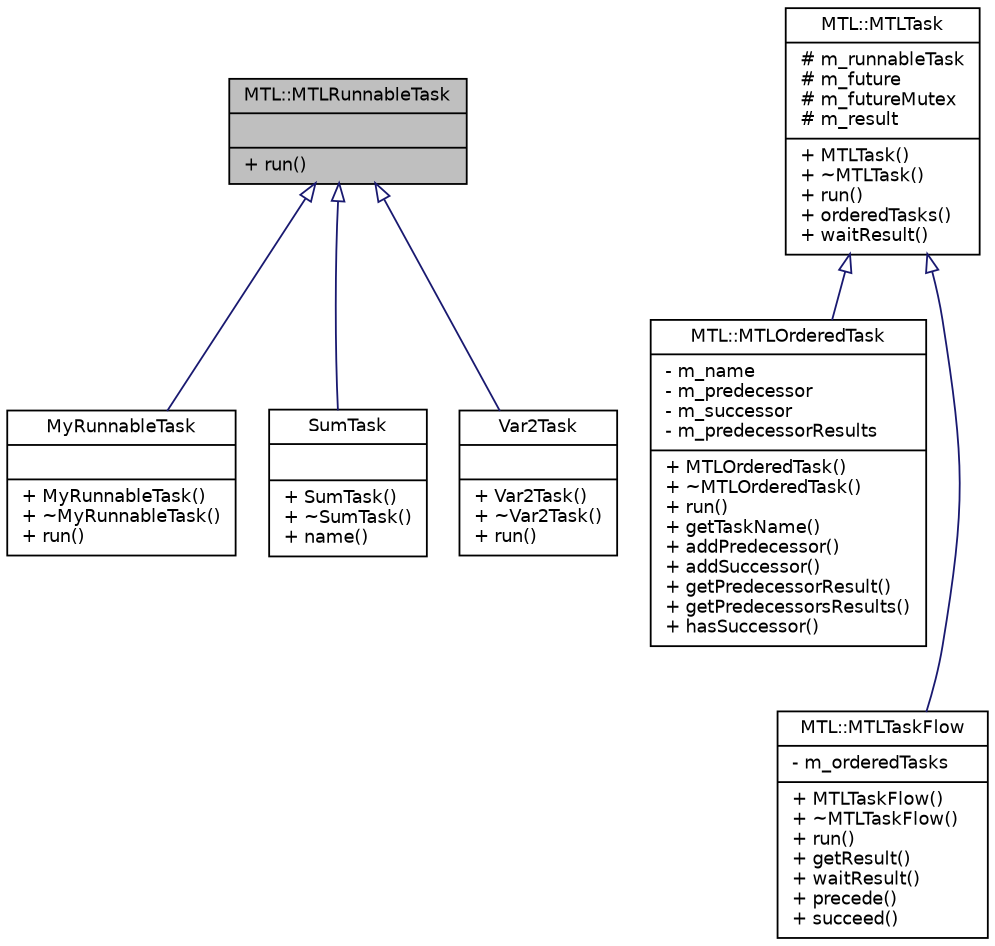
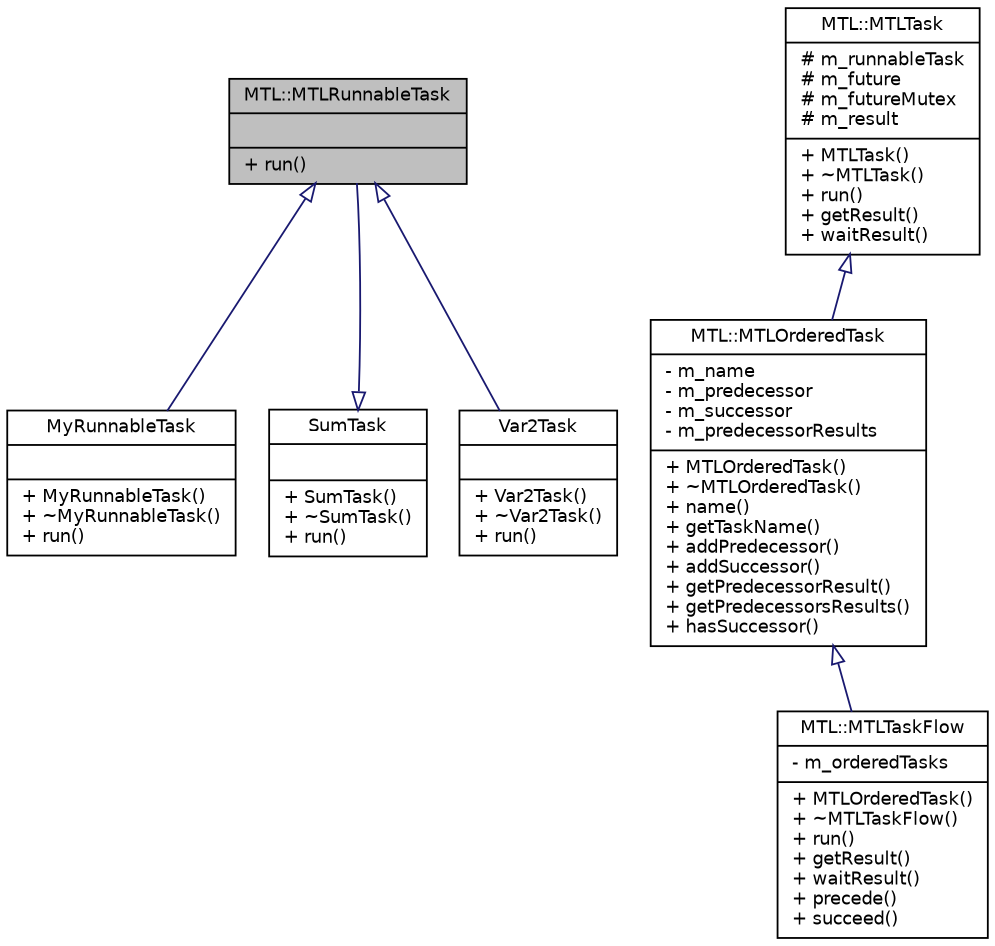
node "MTL::MTLTask": text "+ orderedTasks()" -> "+ getResult()"
edge "SumTask" -> "MTL::MTLRunnableTask": reversed
edge "MTL::MTLTaskFlow" -> "MTL::MTLTask": now "MTL::MTLTaskFlow" -> "MTL::MTLOrderedTask"
node "MTL::MTLOrderedTask": text "+ run()" -> "+ name()"
node "SumTask": text "+ name()" -> "+ run()"
node "MTL::MTLTaskFlow": text "+ MTLTaskFlow()" -> "+ MTLOrderedTask()"
